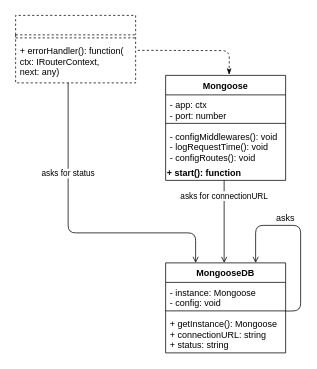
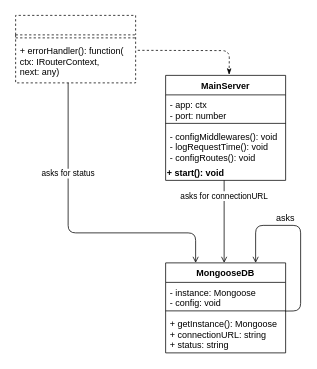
node "Mongoose": label "Mongoose" -> "MainServer"
node "+ start(): function": label "+ start(): function" -> "+ start(): void"
